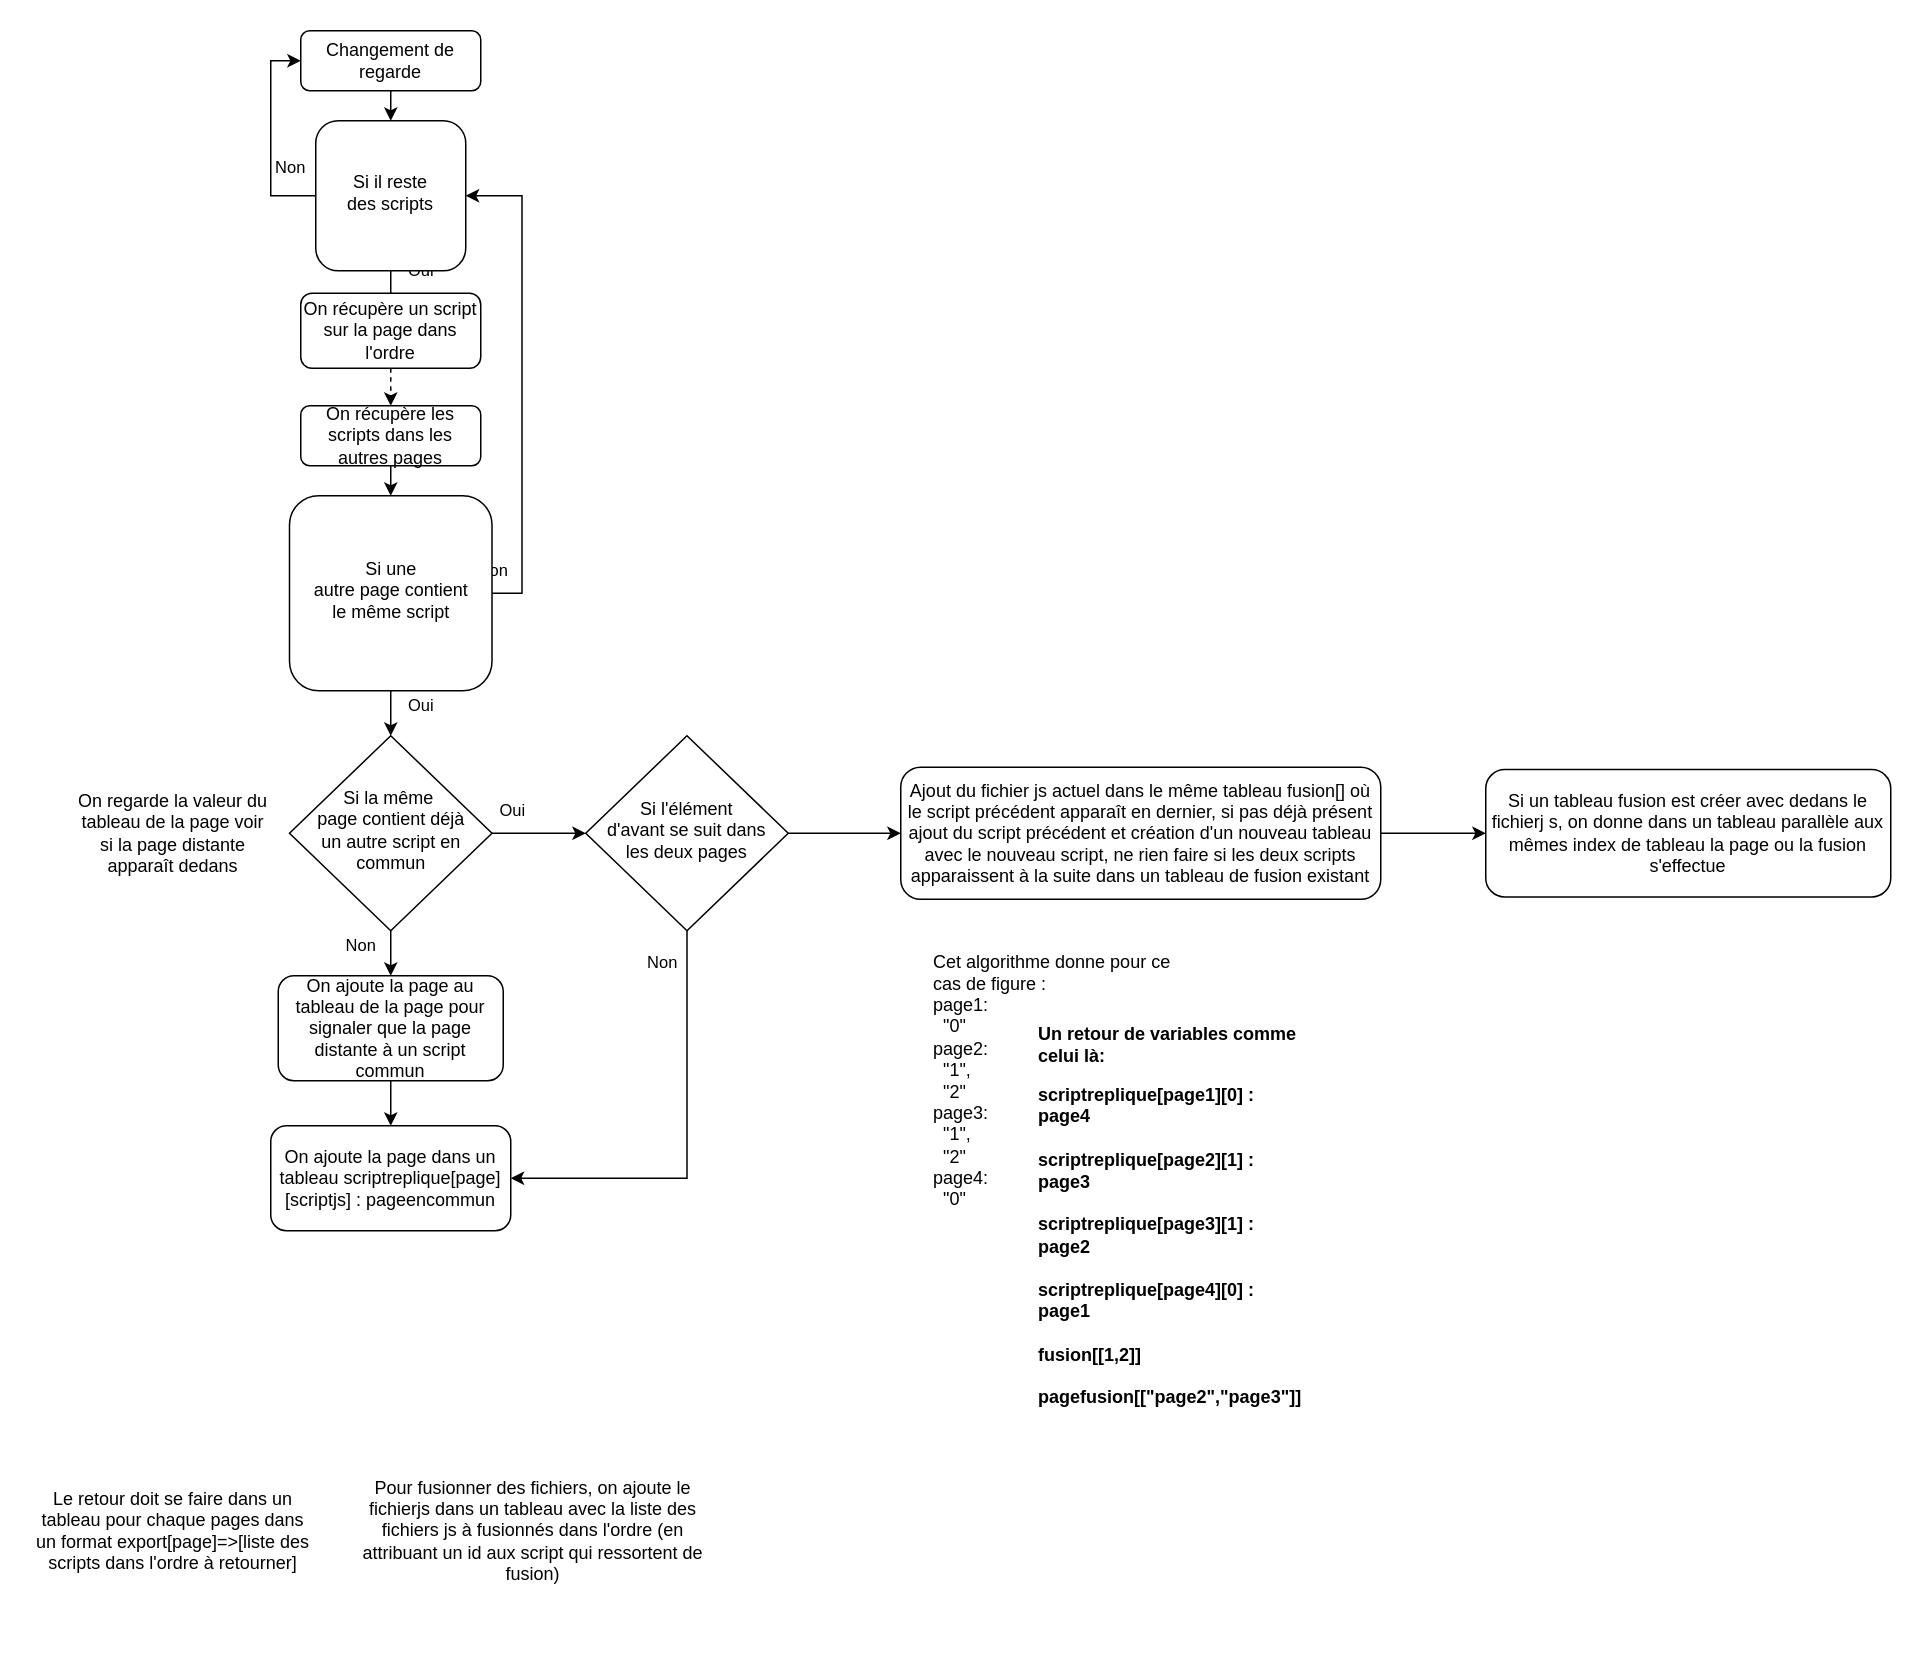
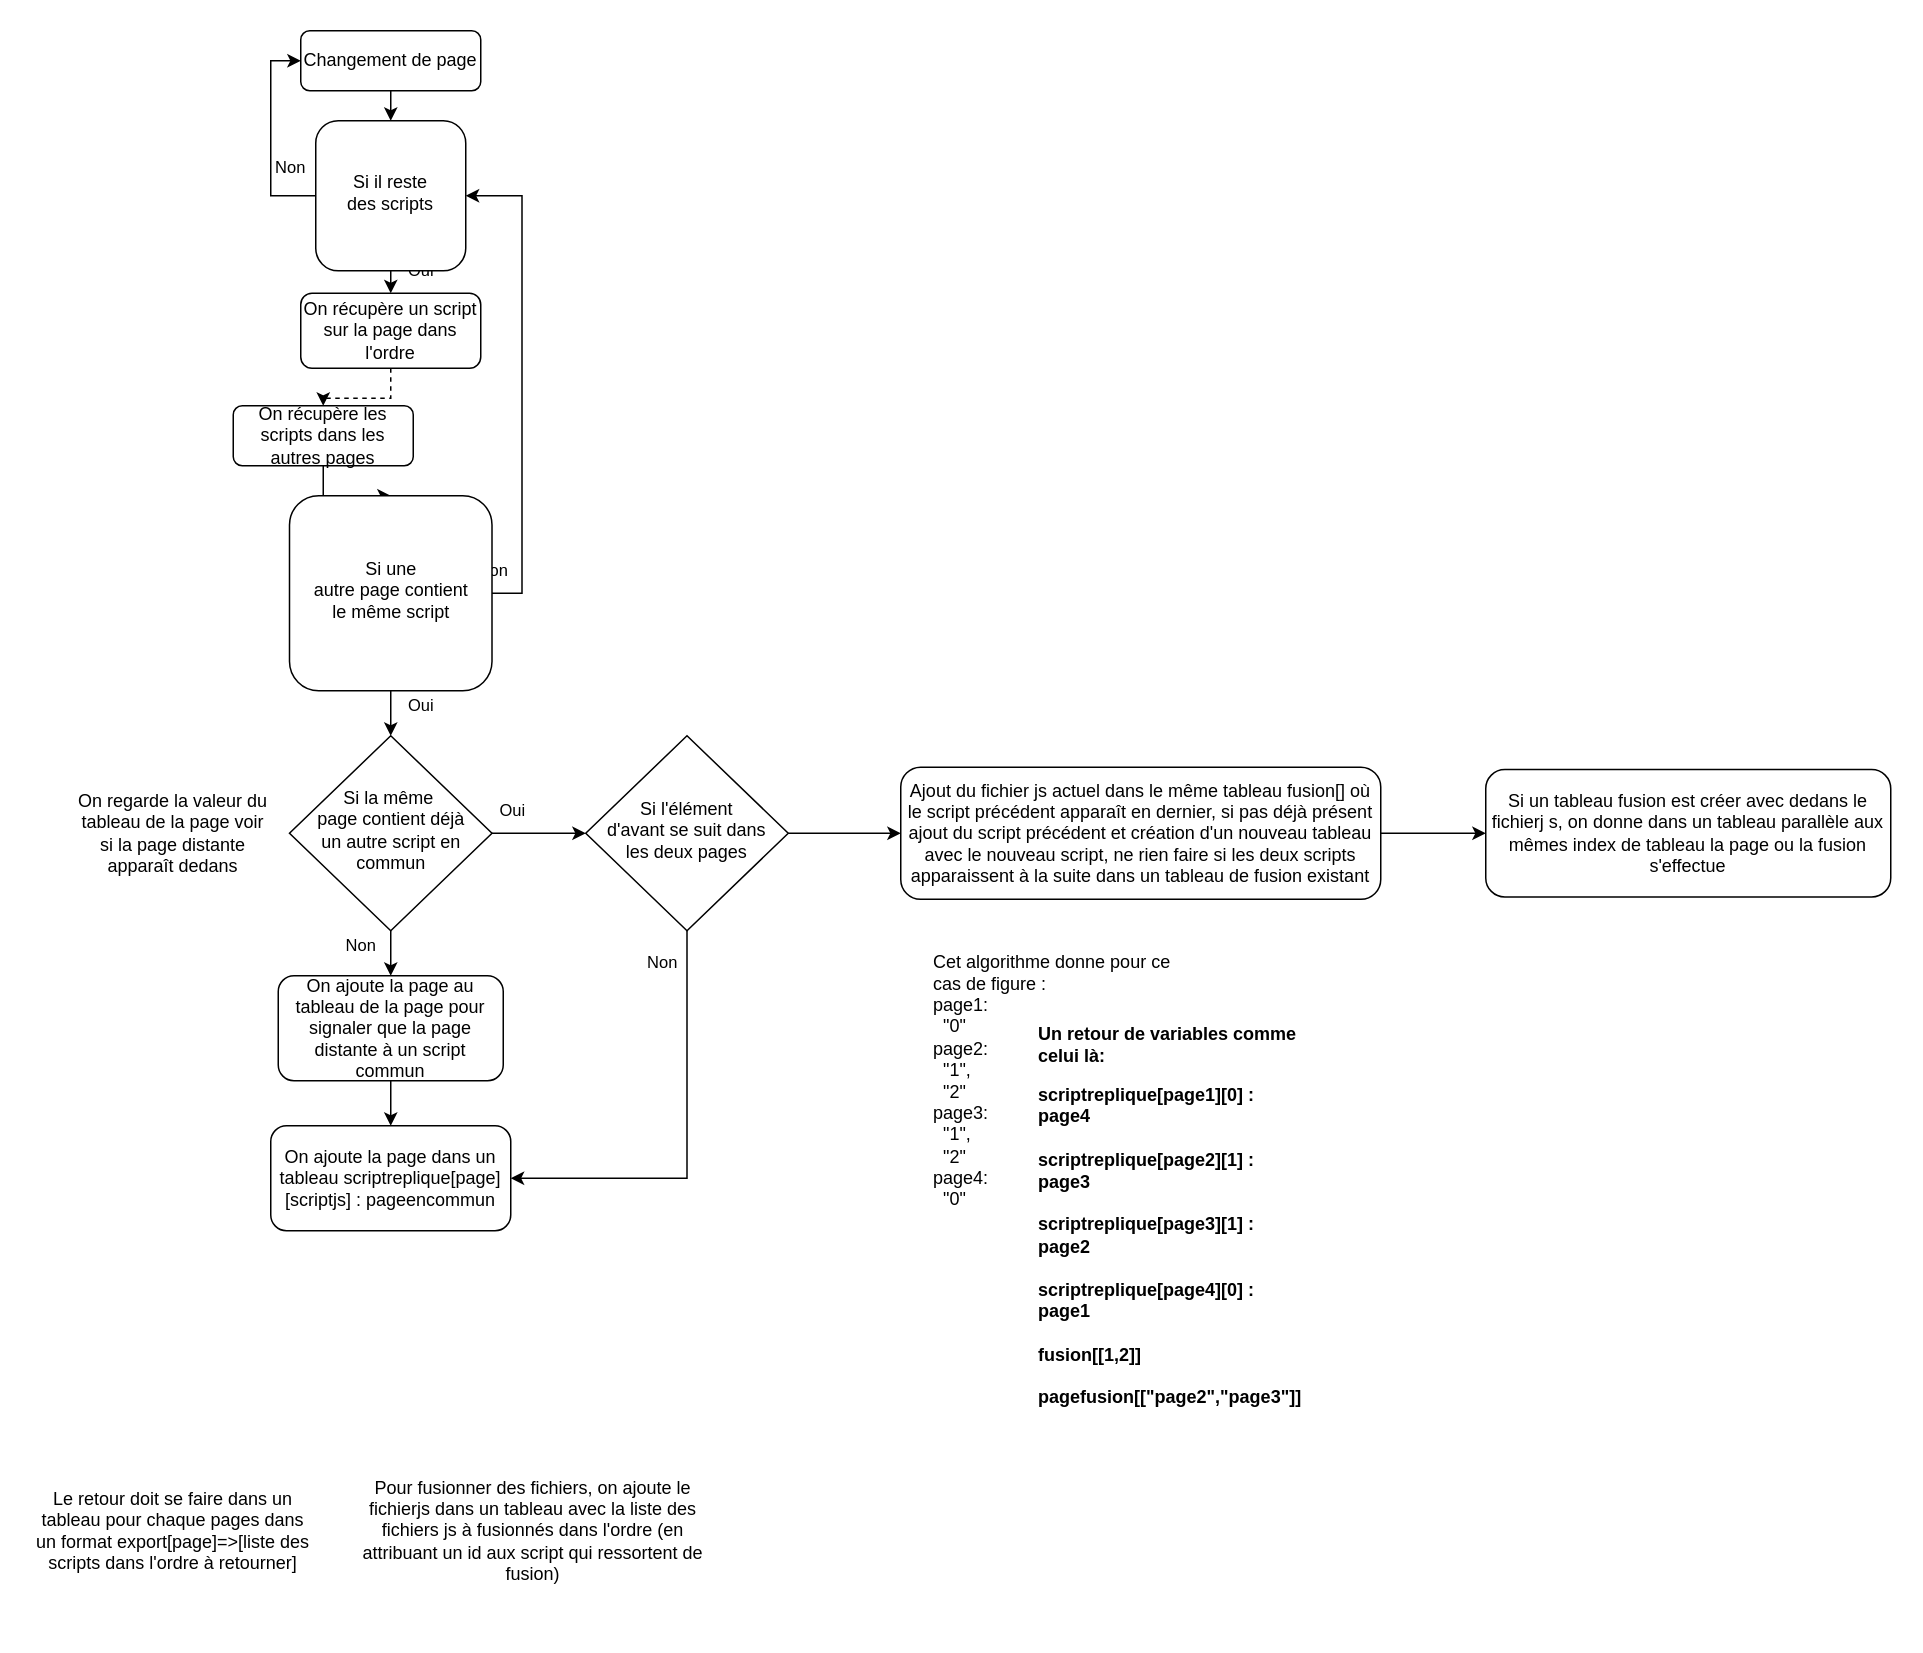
node "Changement de regarde": label "Changement de regarde" -> "Changement de page"
edge "Si il reste des scripts" -- "On récupère un script sur la page dans l'ordre": arrowhead none -> classic
node "On récupère les scripts dans les autres pages": moved (391, 436) -> (323, 436)
